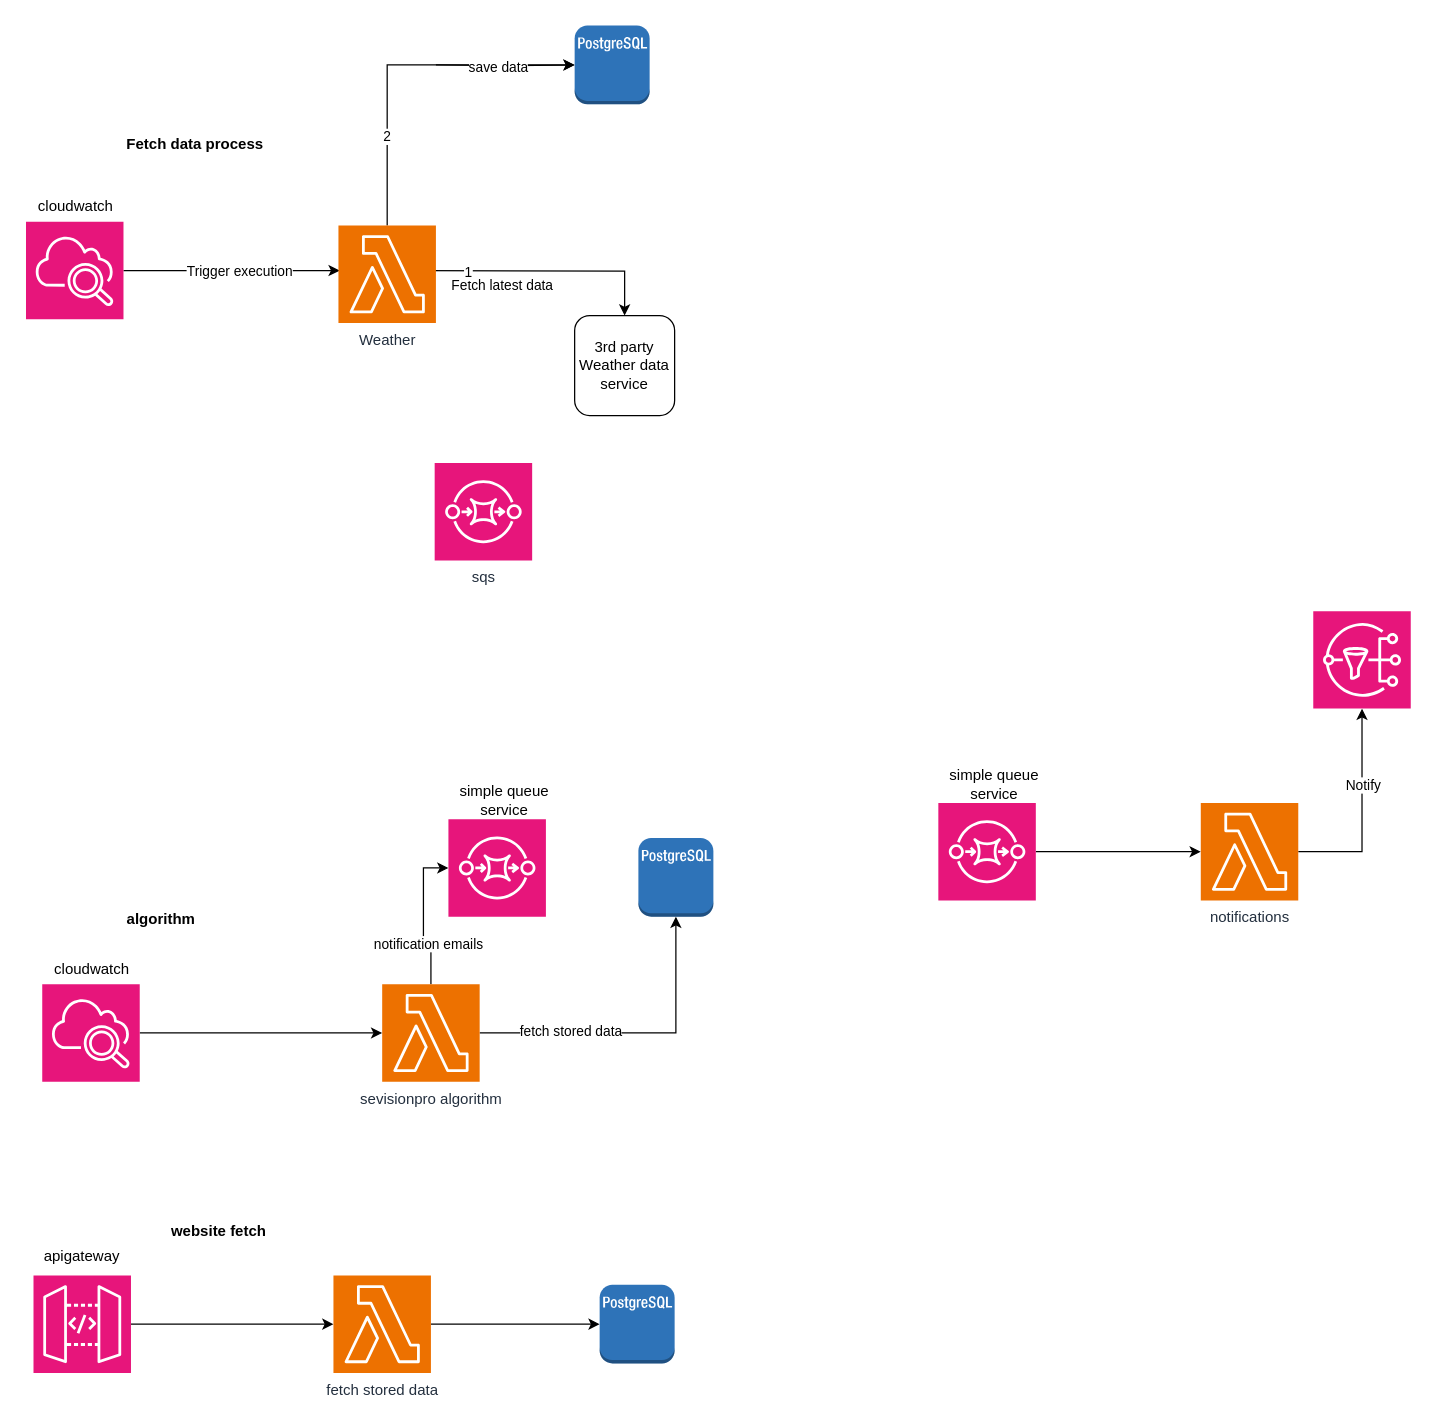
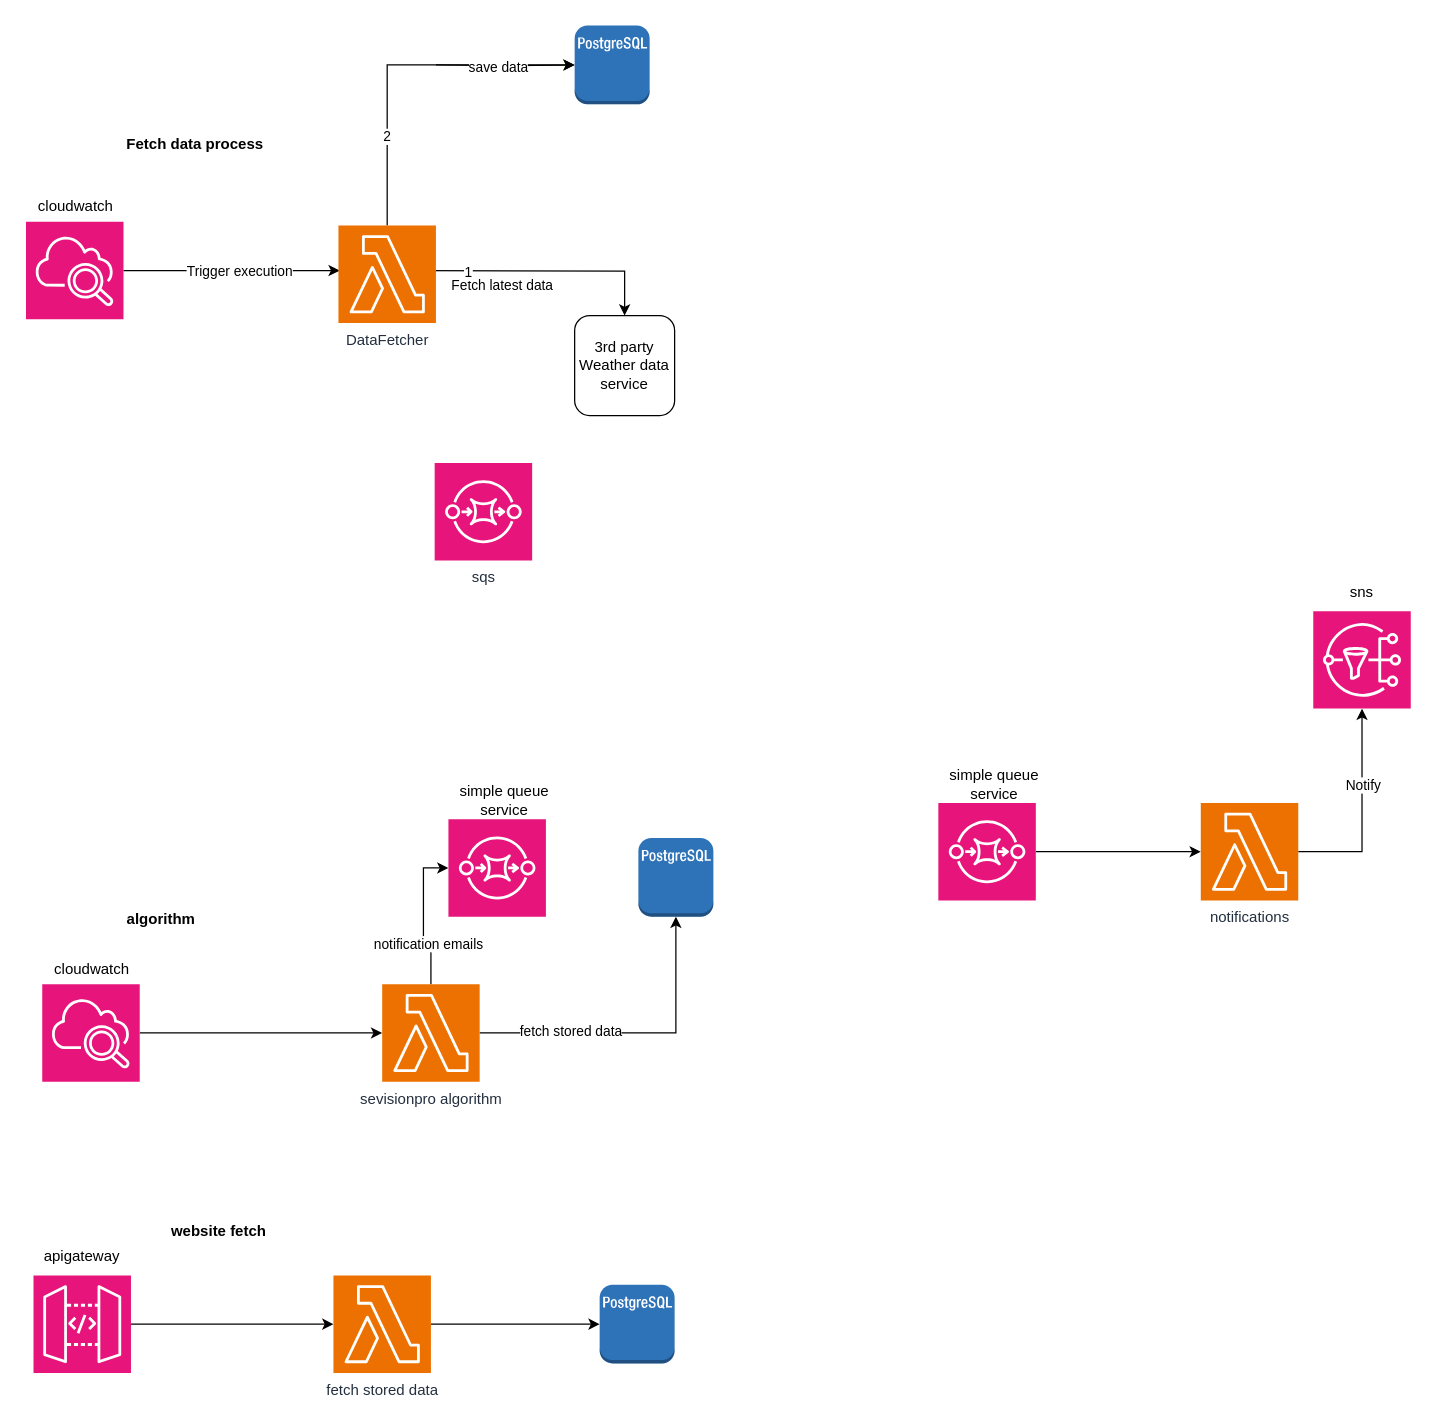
node "Weather": label "Weather" -> "DataFetcher"
node "sns": added
